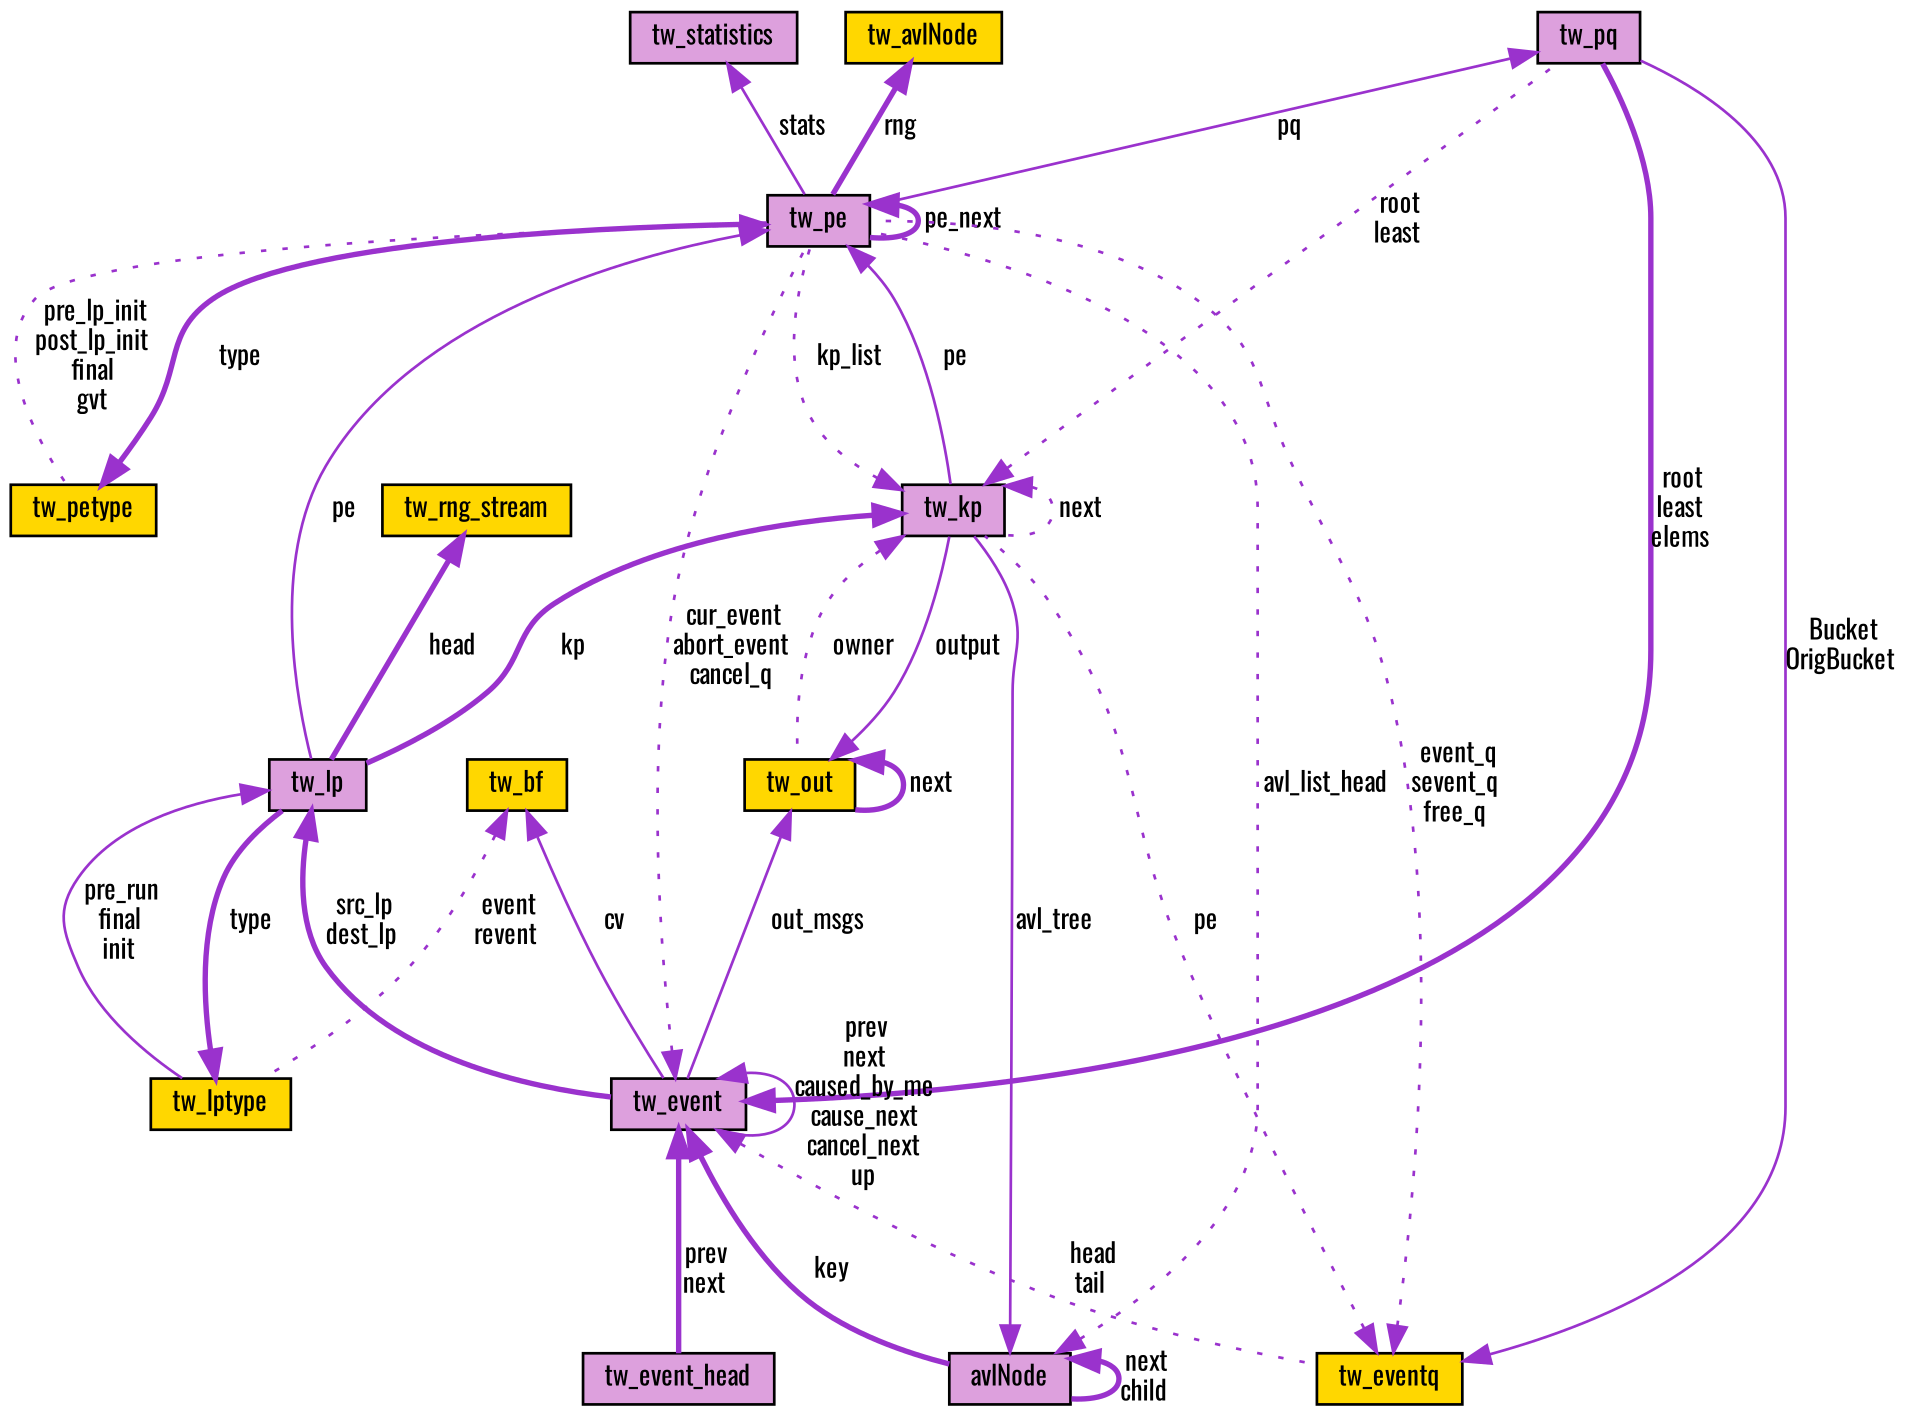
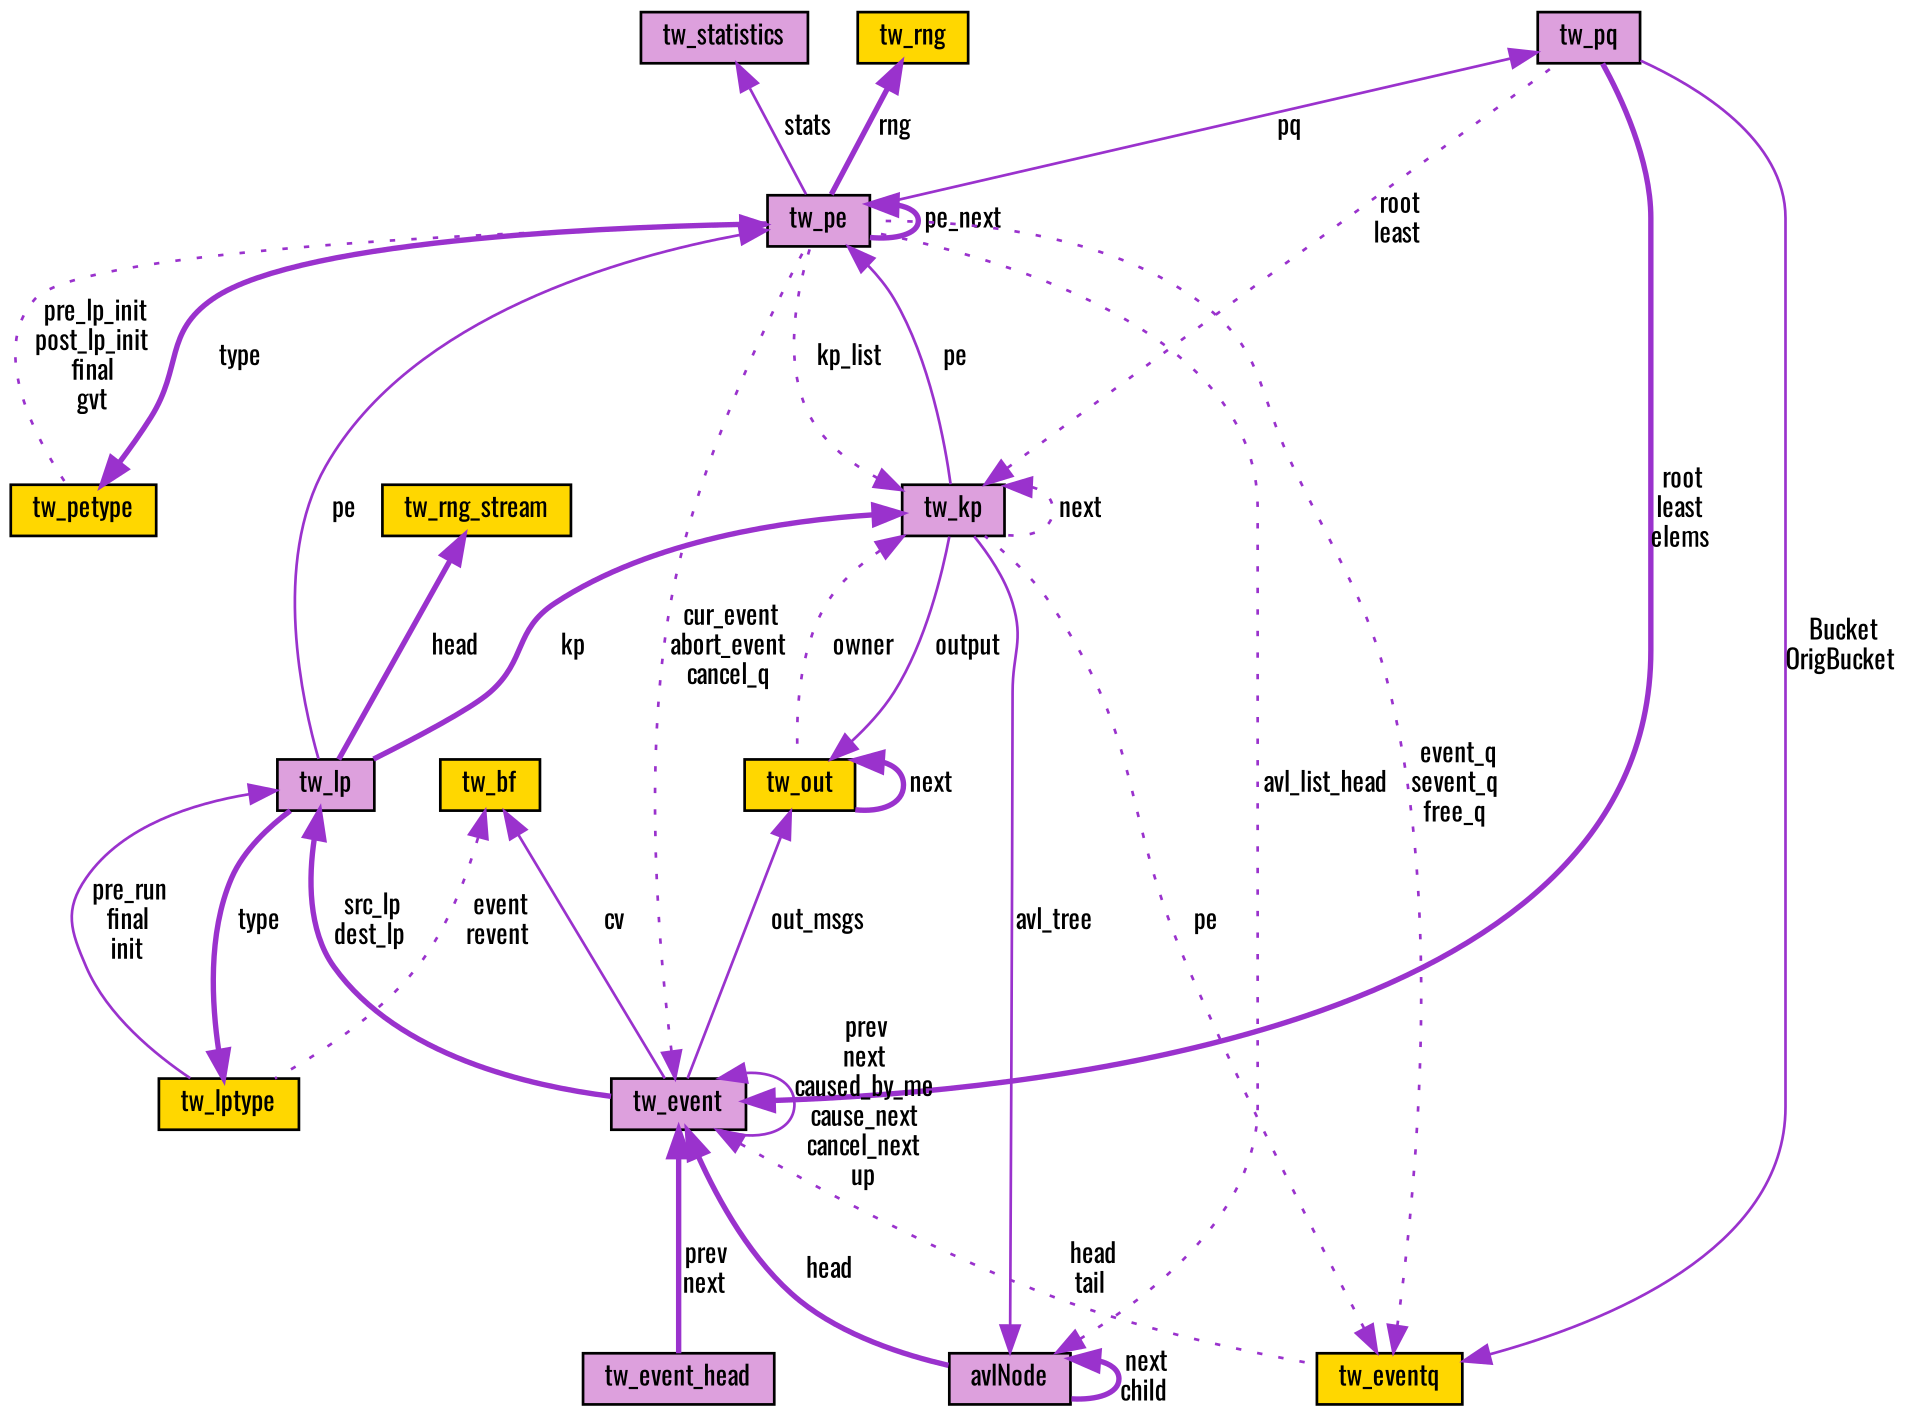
node "tw_avlNode": label "tw_avlNode" -> "tw_rng"
edge "avlNode" -> "tw_event": label " key" -> " head"
